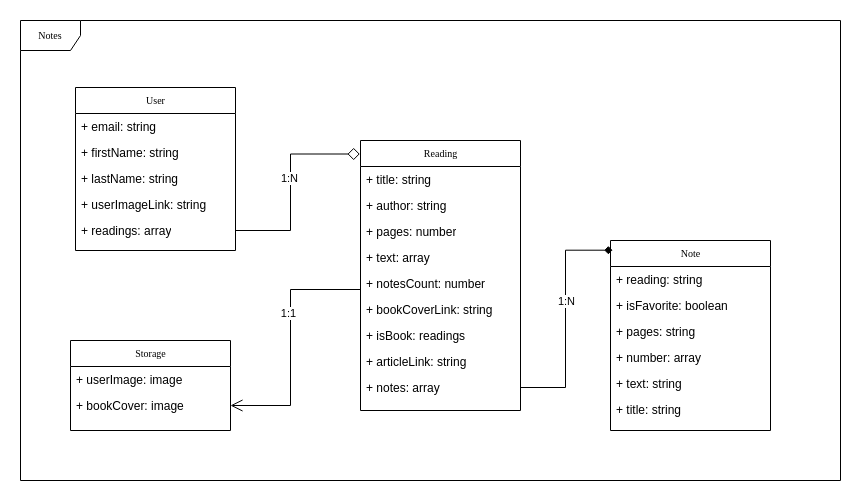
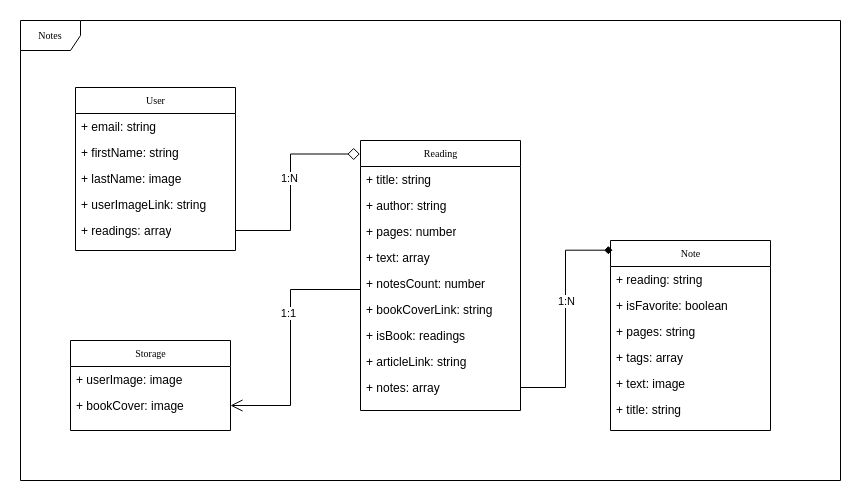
node "+ lastName: string": label "+ lastName: string" -> "+ lastName: image"
node "+ number: array": label "+ number: array" -> "+ tags: array"
node "+ text: string": label "+ text: string" -> "+ text: image"
